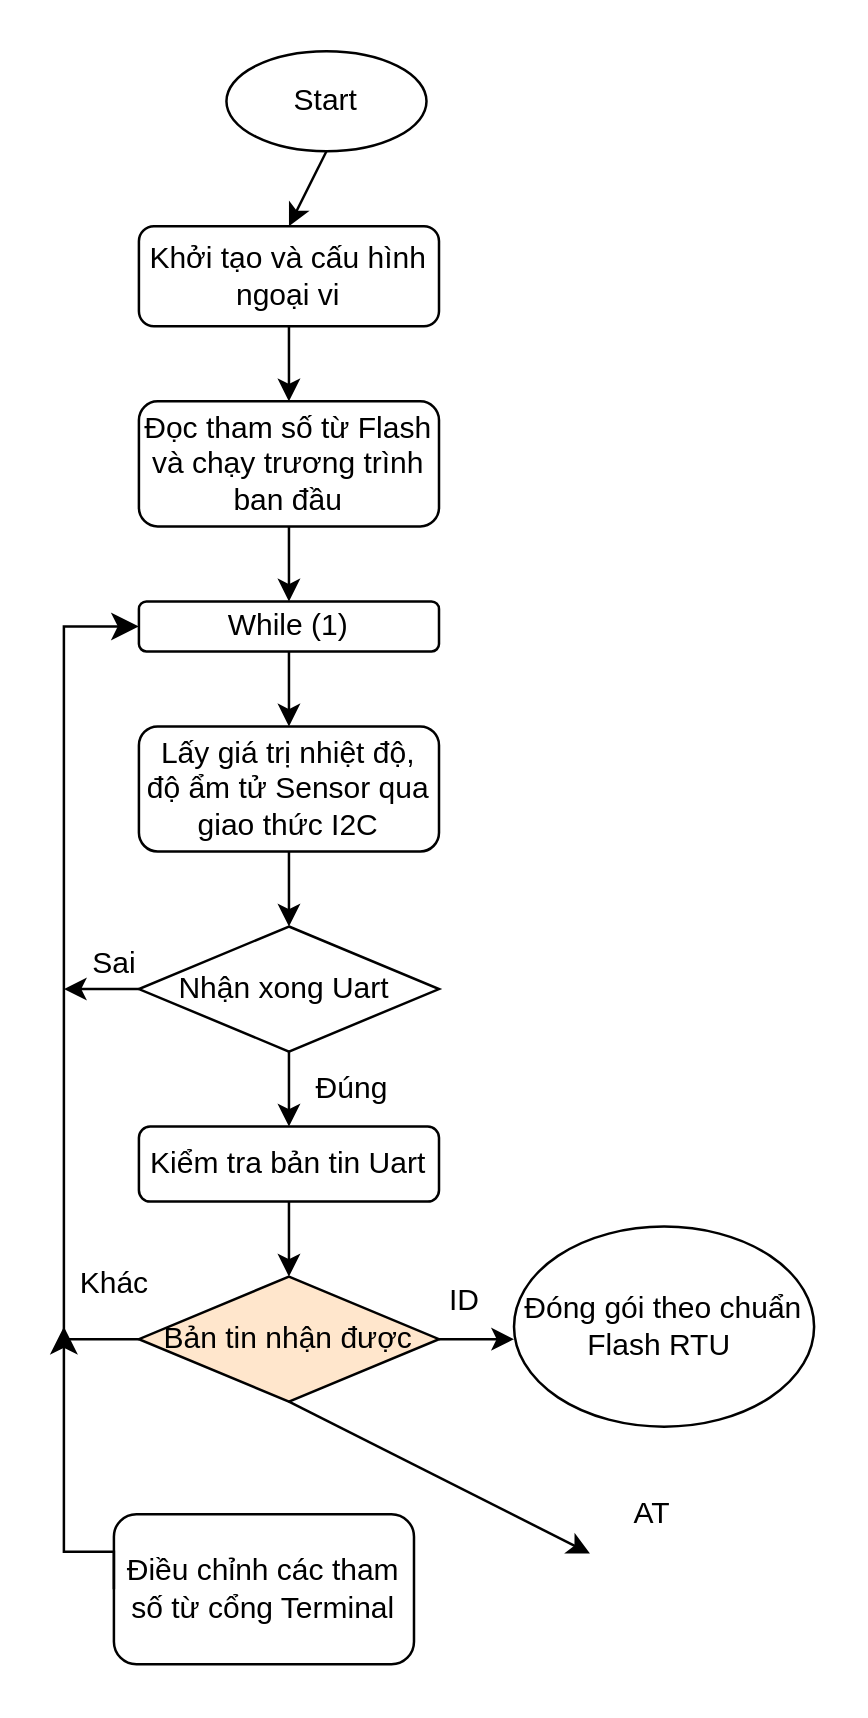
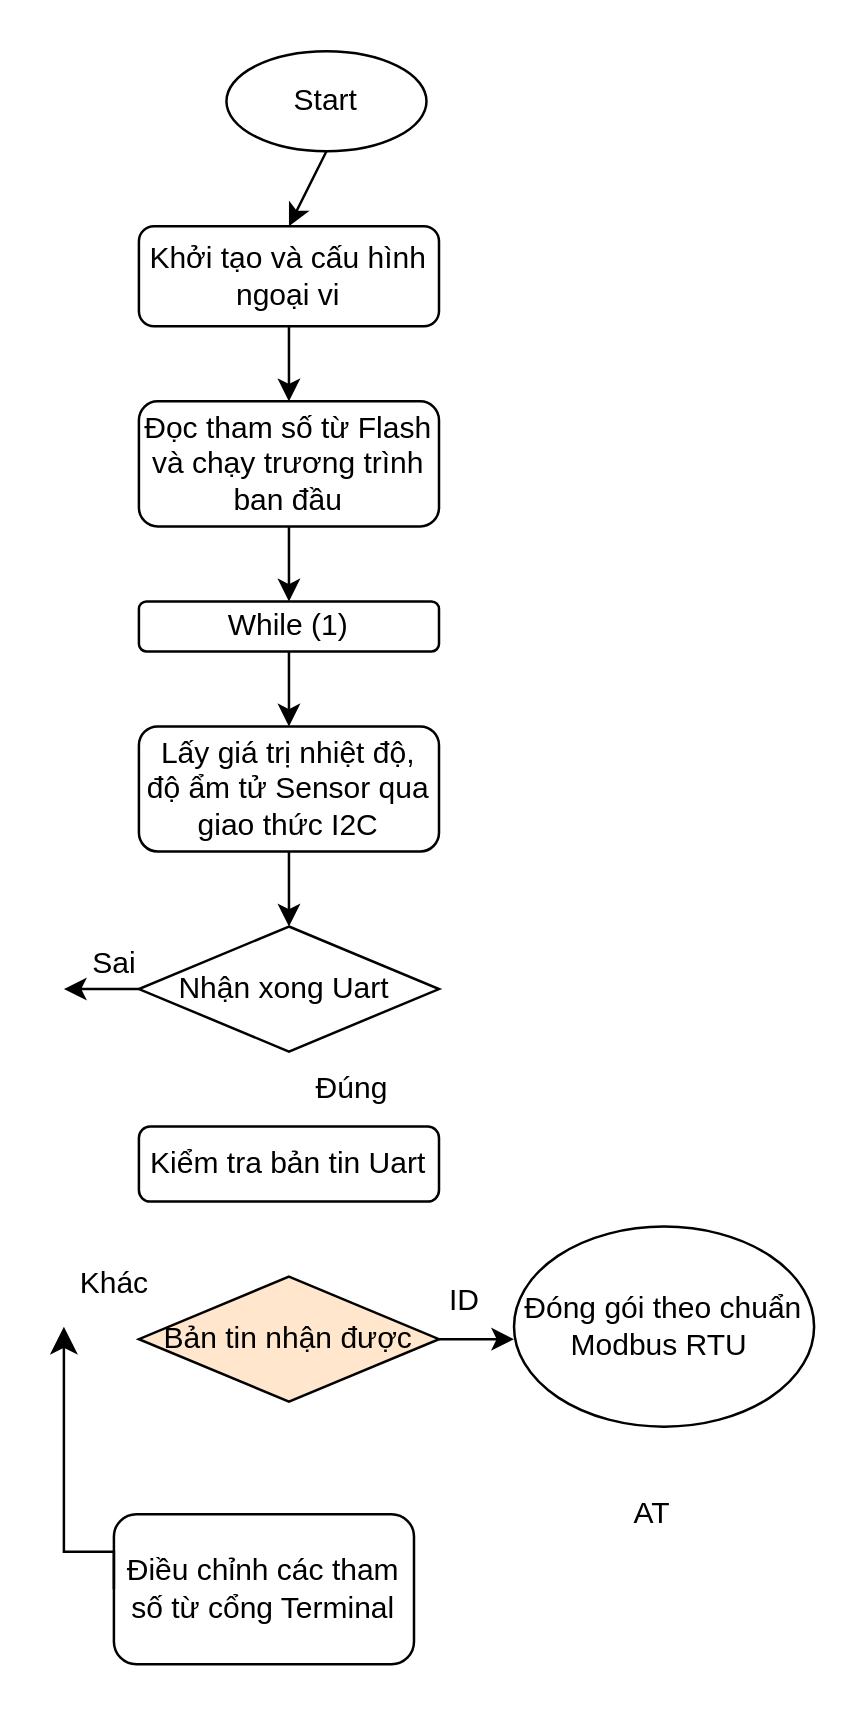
edge "Bản tin nhận được" -> "While (1)": removed
edge "Nhận xong Uart" -> "Kiểm tra bản tin Uart": removed
edge "Kiểm tra bản tin Uart" -> "Bản tin nhận được": removed
node "Đóng gói theo chuẩn Flash RTU": label "Đóng gói theo chuẩn Flash RTU" -> "Đóng gói theo chuẩn Modbus RTU"
edge "Bản tin nhận được" -> "AT": removed
